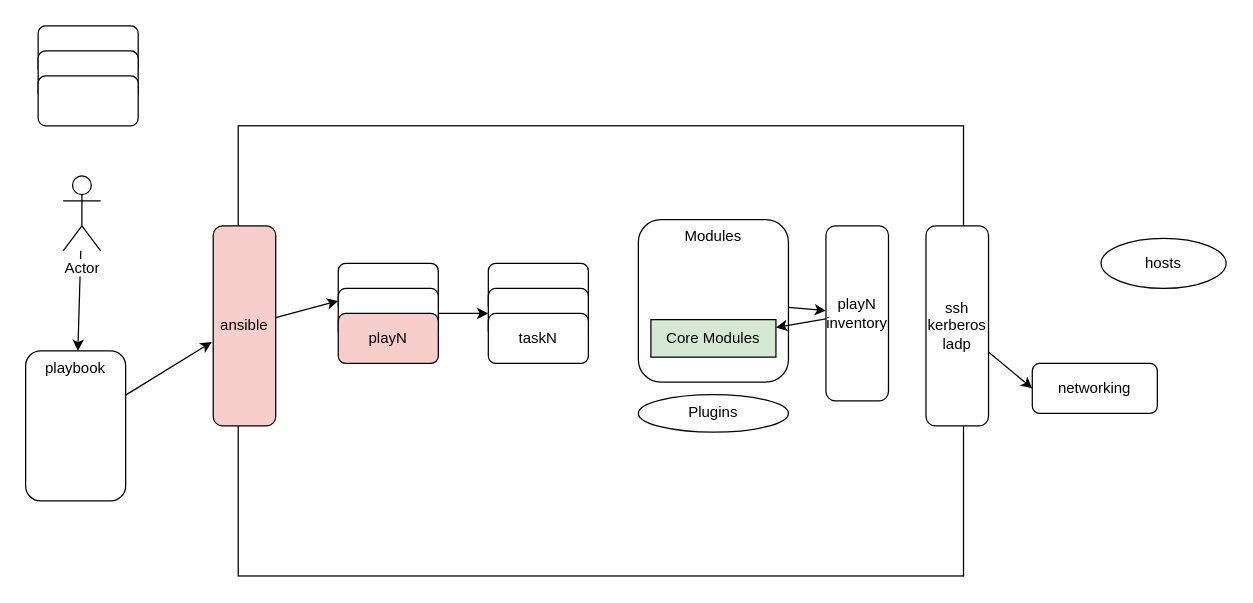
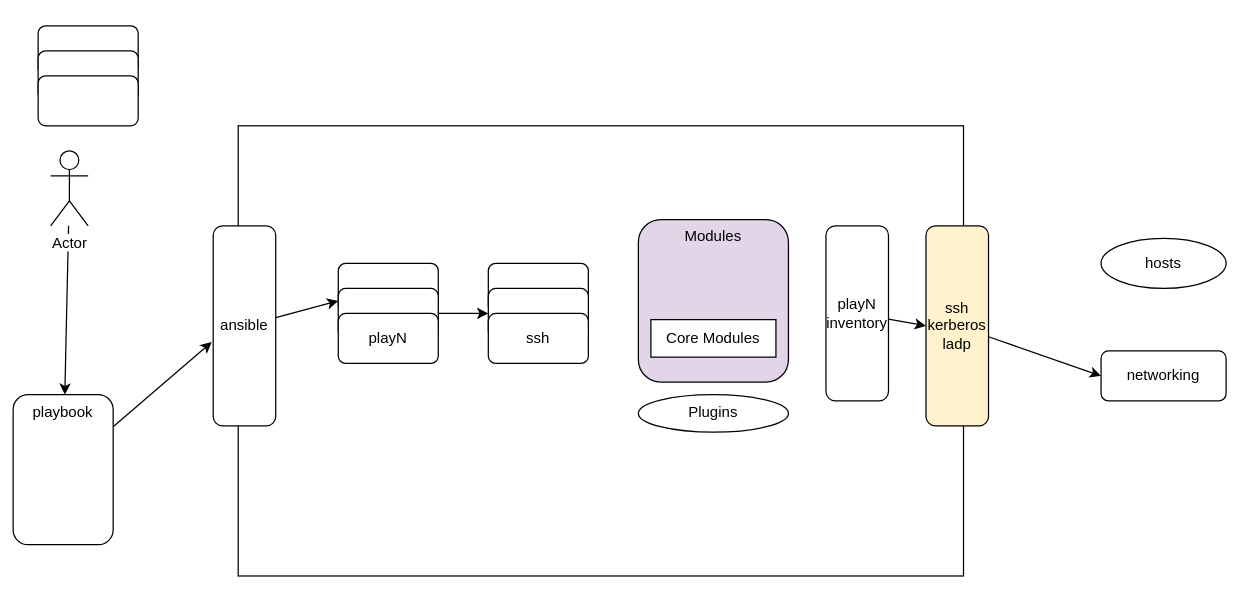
node "Actor": moved (82, 213) -> (69, 188)
node "Modules": fillcolor #ffffff -> #e1d5e7
edge "Modules" -> "playN inventory": removed
edge "playN inventory" -> "Core Modules": now "playN inventory" -> "ssh kerberos ladp"
node "ansible": fillcolor #f8cecc -> #ffffff
node "ssh kerberos ladp": fillcolor #ffffff -> #fff2cc
node "playN": fillcolor #f8cecc -> #ffffff
node "taskN": label "taskN" -> "ssh"
node "Core Modules": fillcolor #d5e8d4 -> #ffffff
node "networking": moved (1094, 388) -> (1163, 376)
node "playbook": moved (76, 426) -> (63, 469)
